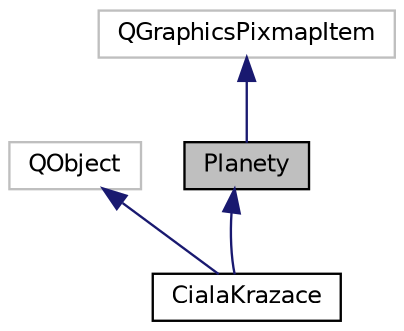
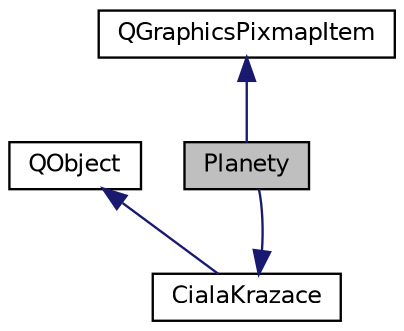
node "QGraphicsPixmapItem": color grey75 -> black
node "QObject": color grey75 -> black
edge "CialaKrazace" -> "Planety": reversed
